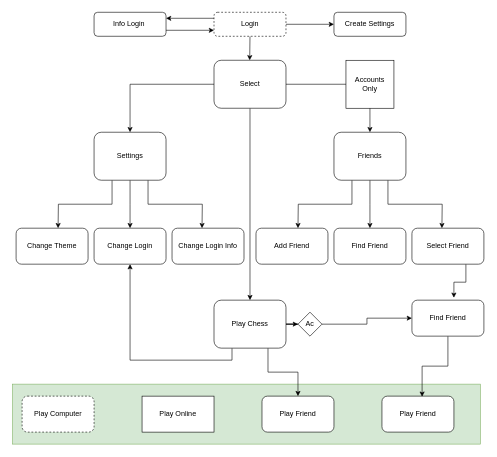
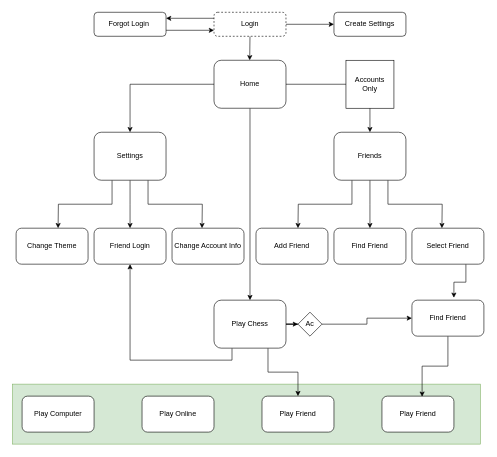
node "Info Login": label "Info Login" -> "Forgot Login"
node "Select": label "Select" -> "Home"
node "Change Login": label "Change Login" -> "Friend Login"
node "Change Login Info": label "Change Login Info" -> "Change Account Info"
node "Play Computer": style dashed -> solid
node "Play Online": shape rectangle -> rounded rectangle
